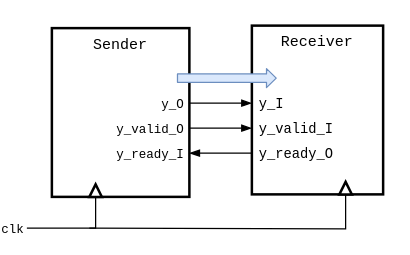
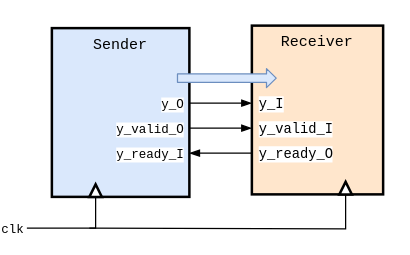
node "Receiver": fillcolor #ffffff -> #ffe6cc
node "Sender": fillcolor #ffffff -> #dae8fc
